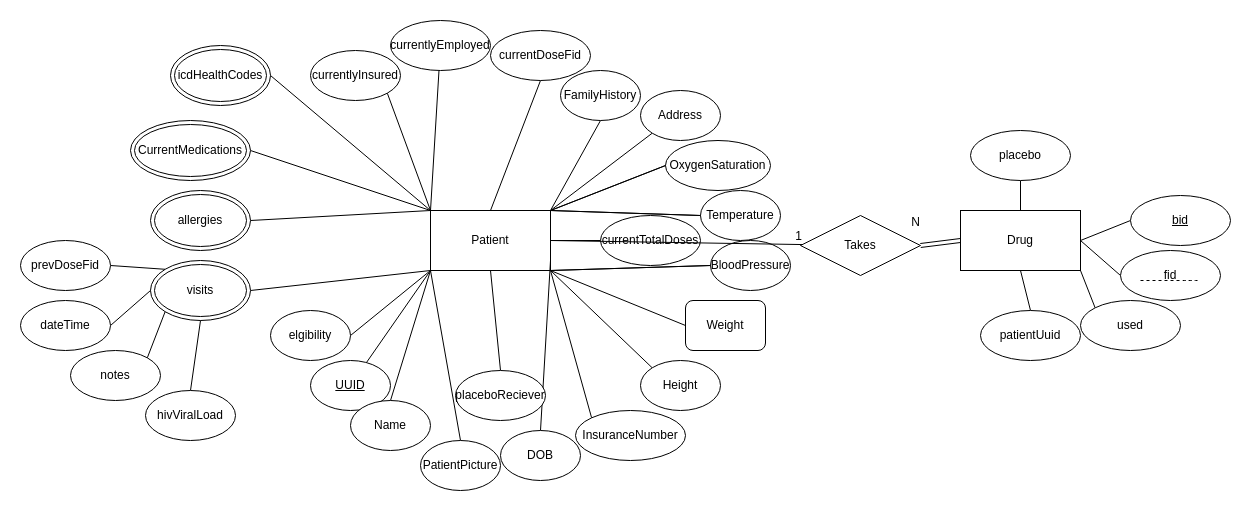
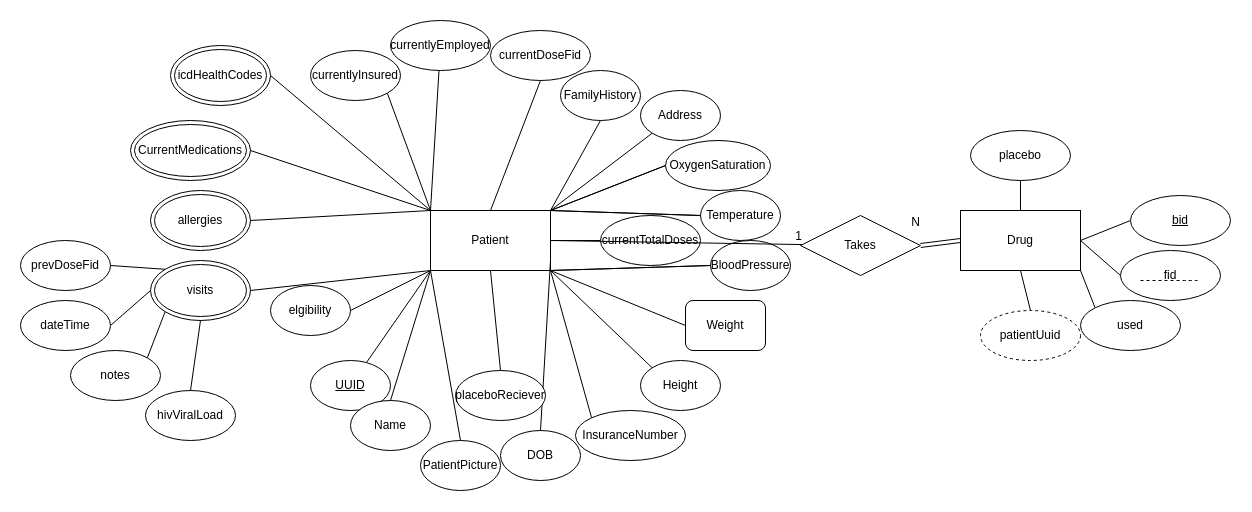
node "elgibility": moved (311, 336) -> (311, 311)
node "patientUuid": style solid -> dashed
